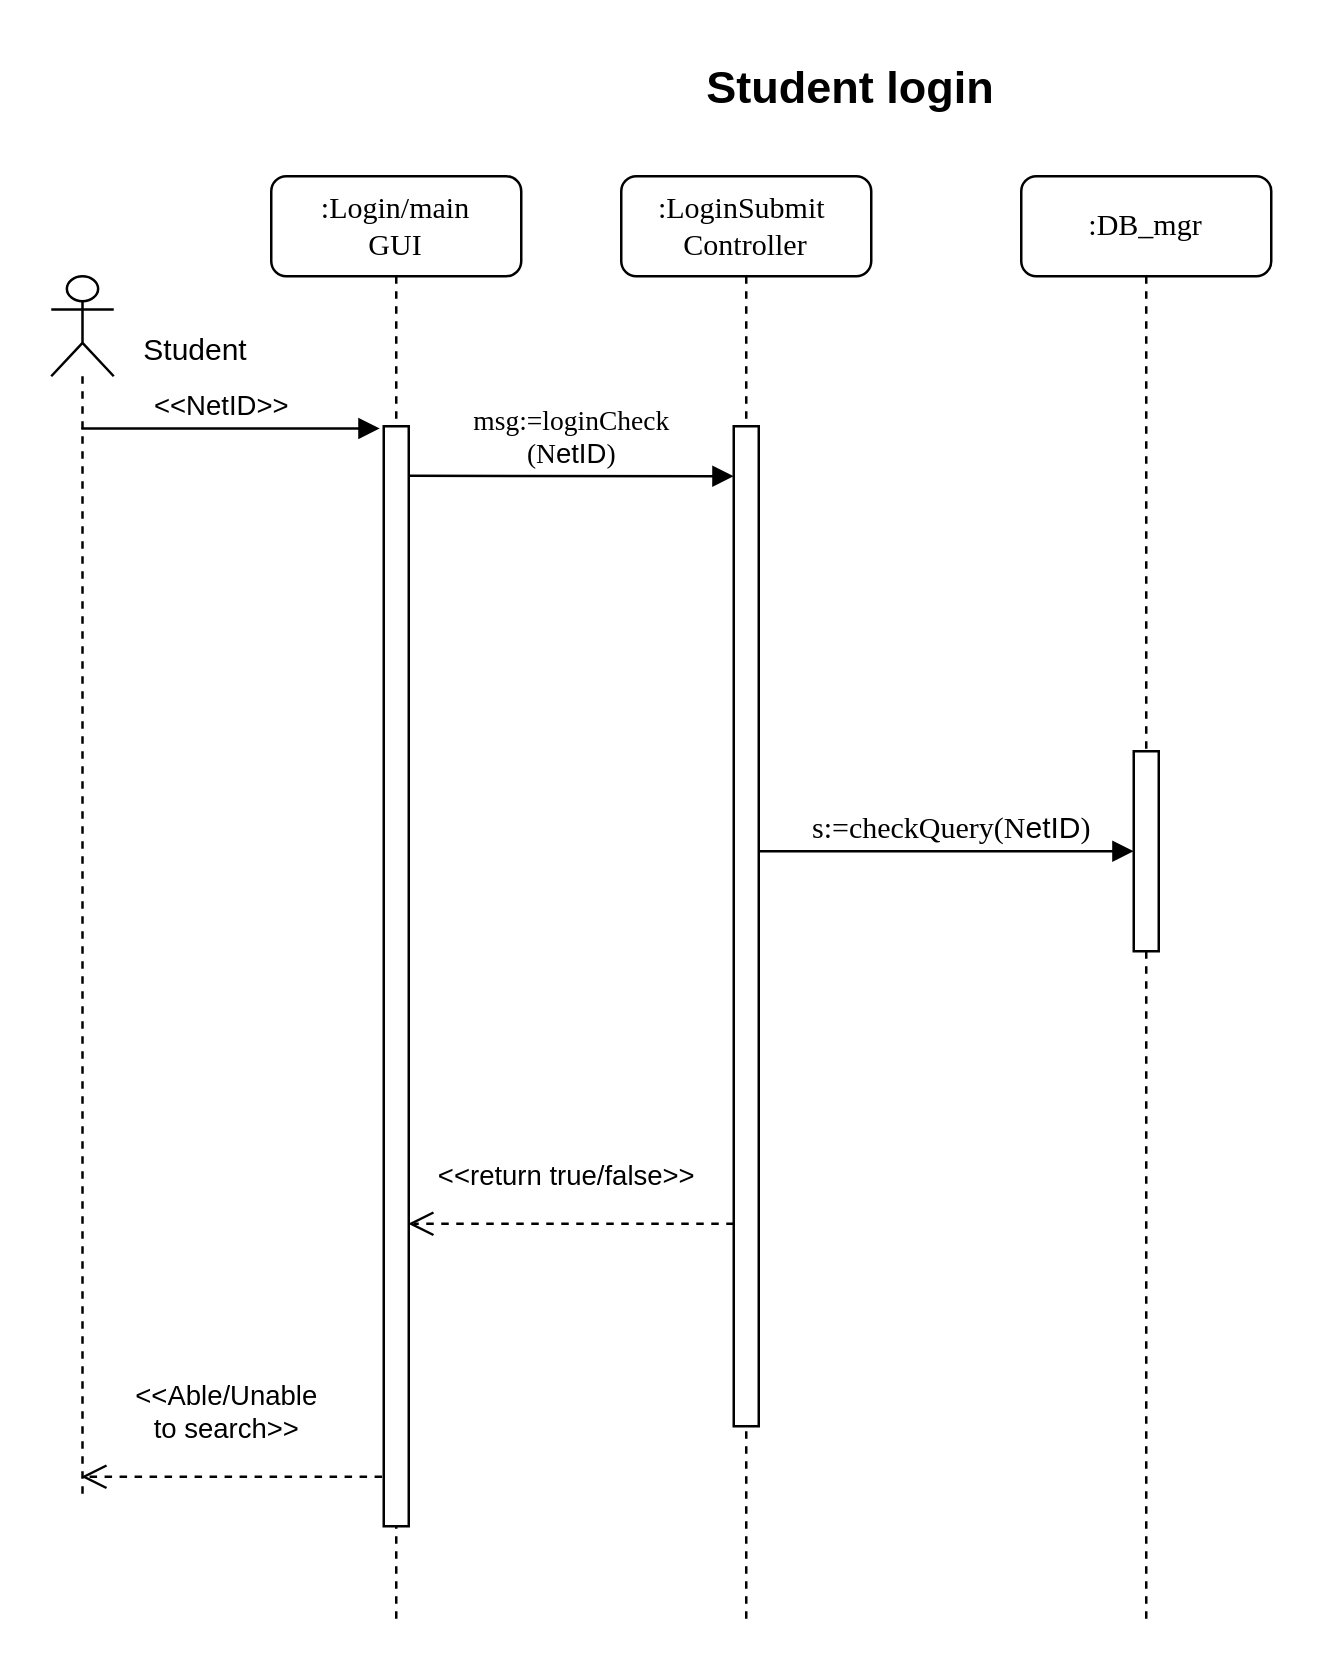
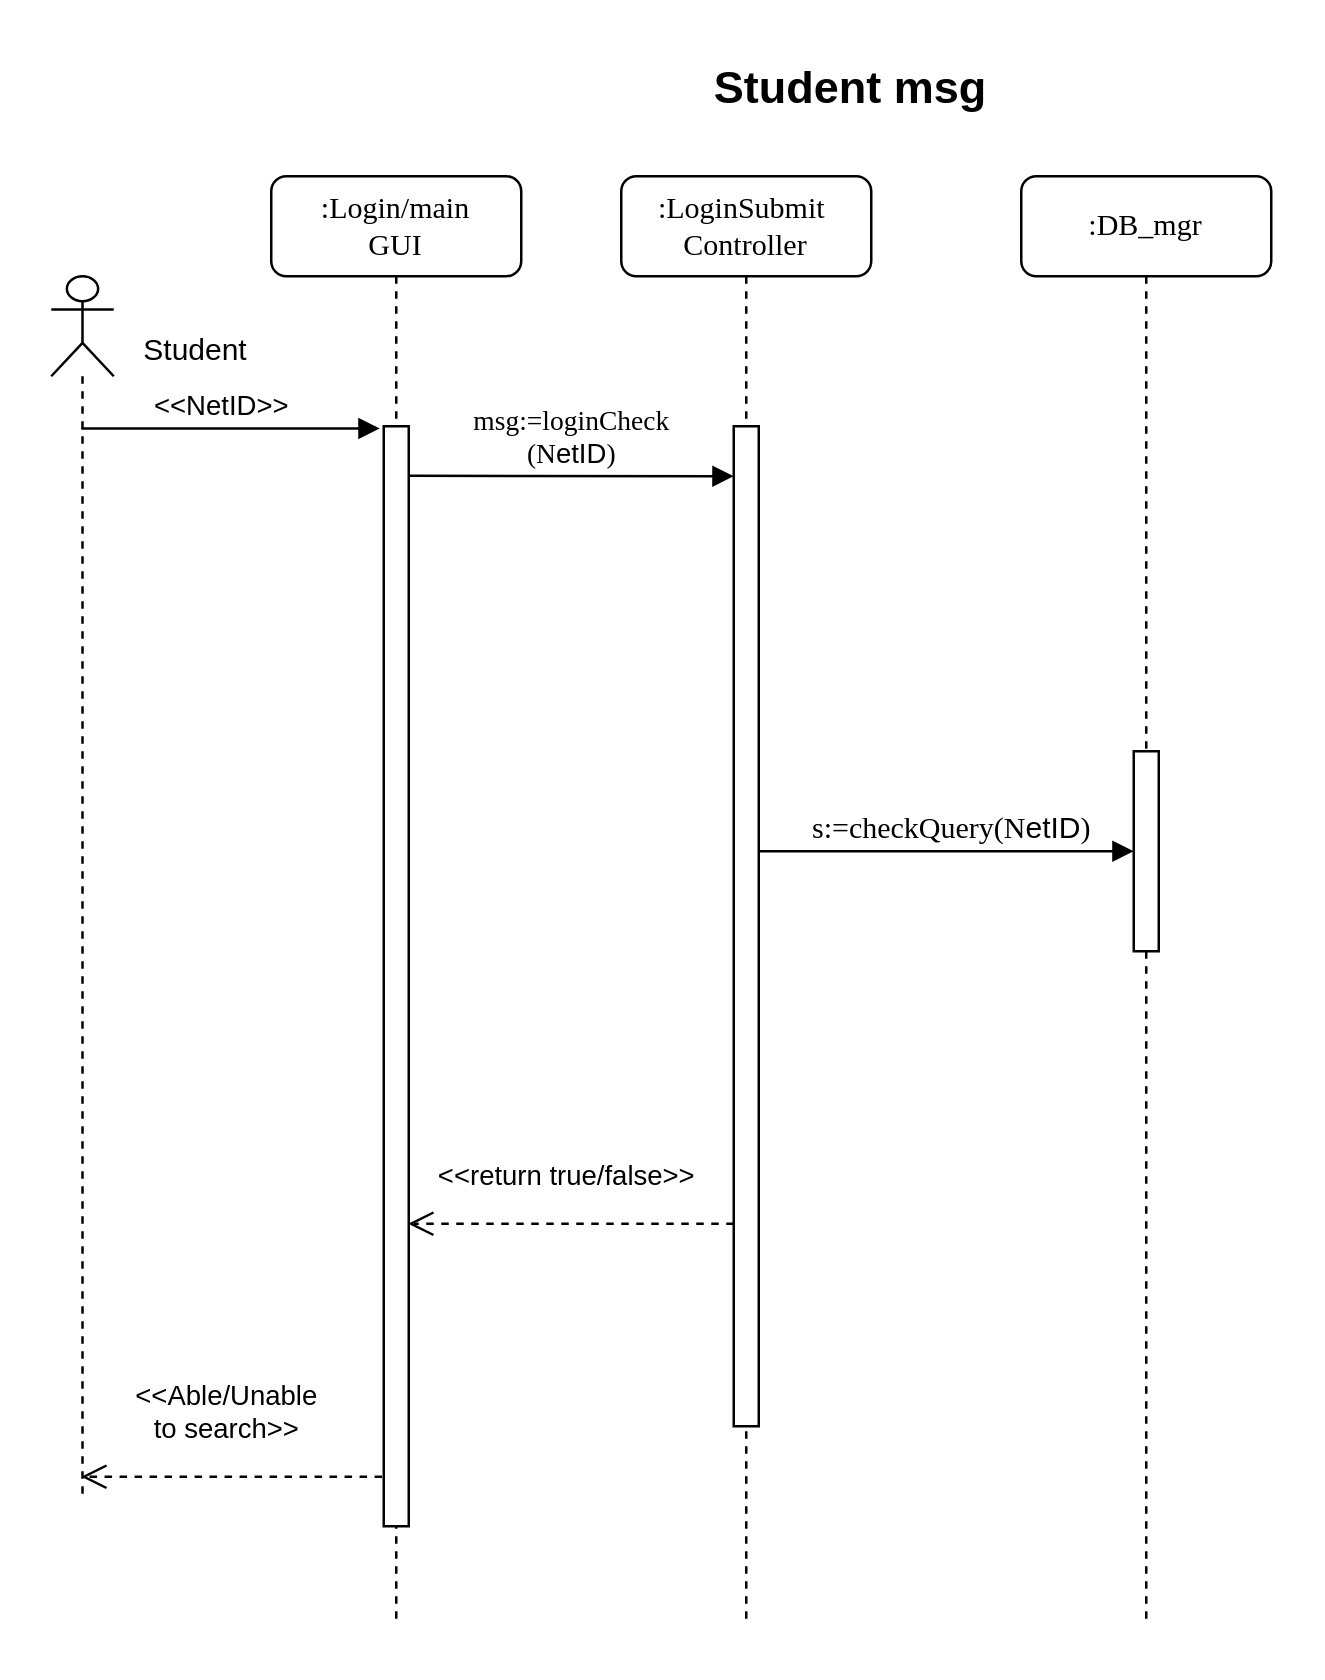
node "Student login": label "Student login" -> "Student msg"
